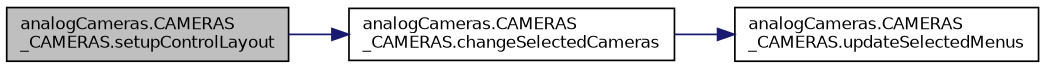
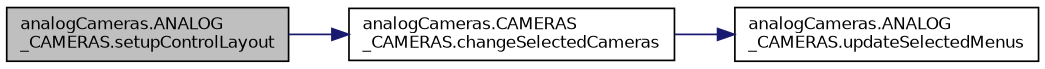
node "analogCameras.CAMERAS _CAMERAS.setupControlLayout": label "analogCameras.CAMERAS _CAMERAS.setupControlLayout" -> "analogCameras.ANALOG _CAMERAS.setupControlLayout"
node "analogCameras.CAMERAS _CAMERAS.updateSelectedMenus": label "analogCameras.CAMERAS _CAMERAS.updateSelectedMenus" -> "analogCameras.ANALOG _CAMERAS.updateSelectedMenus"
